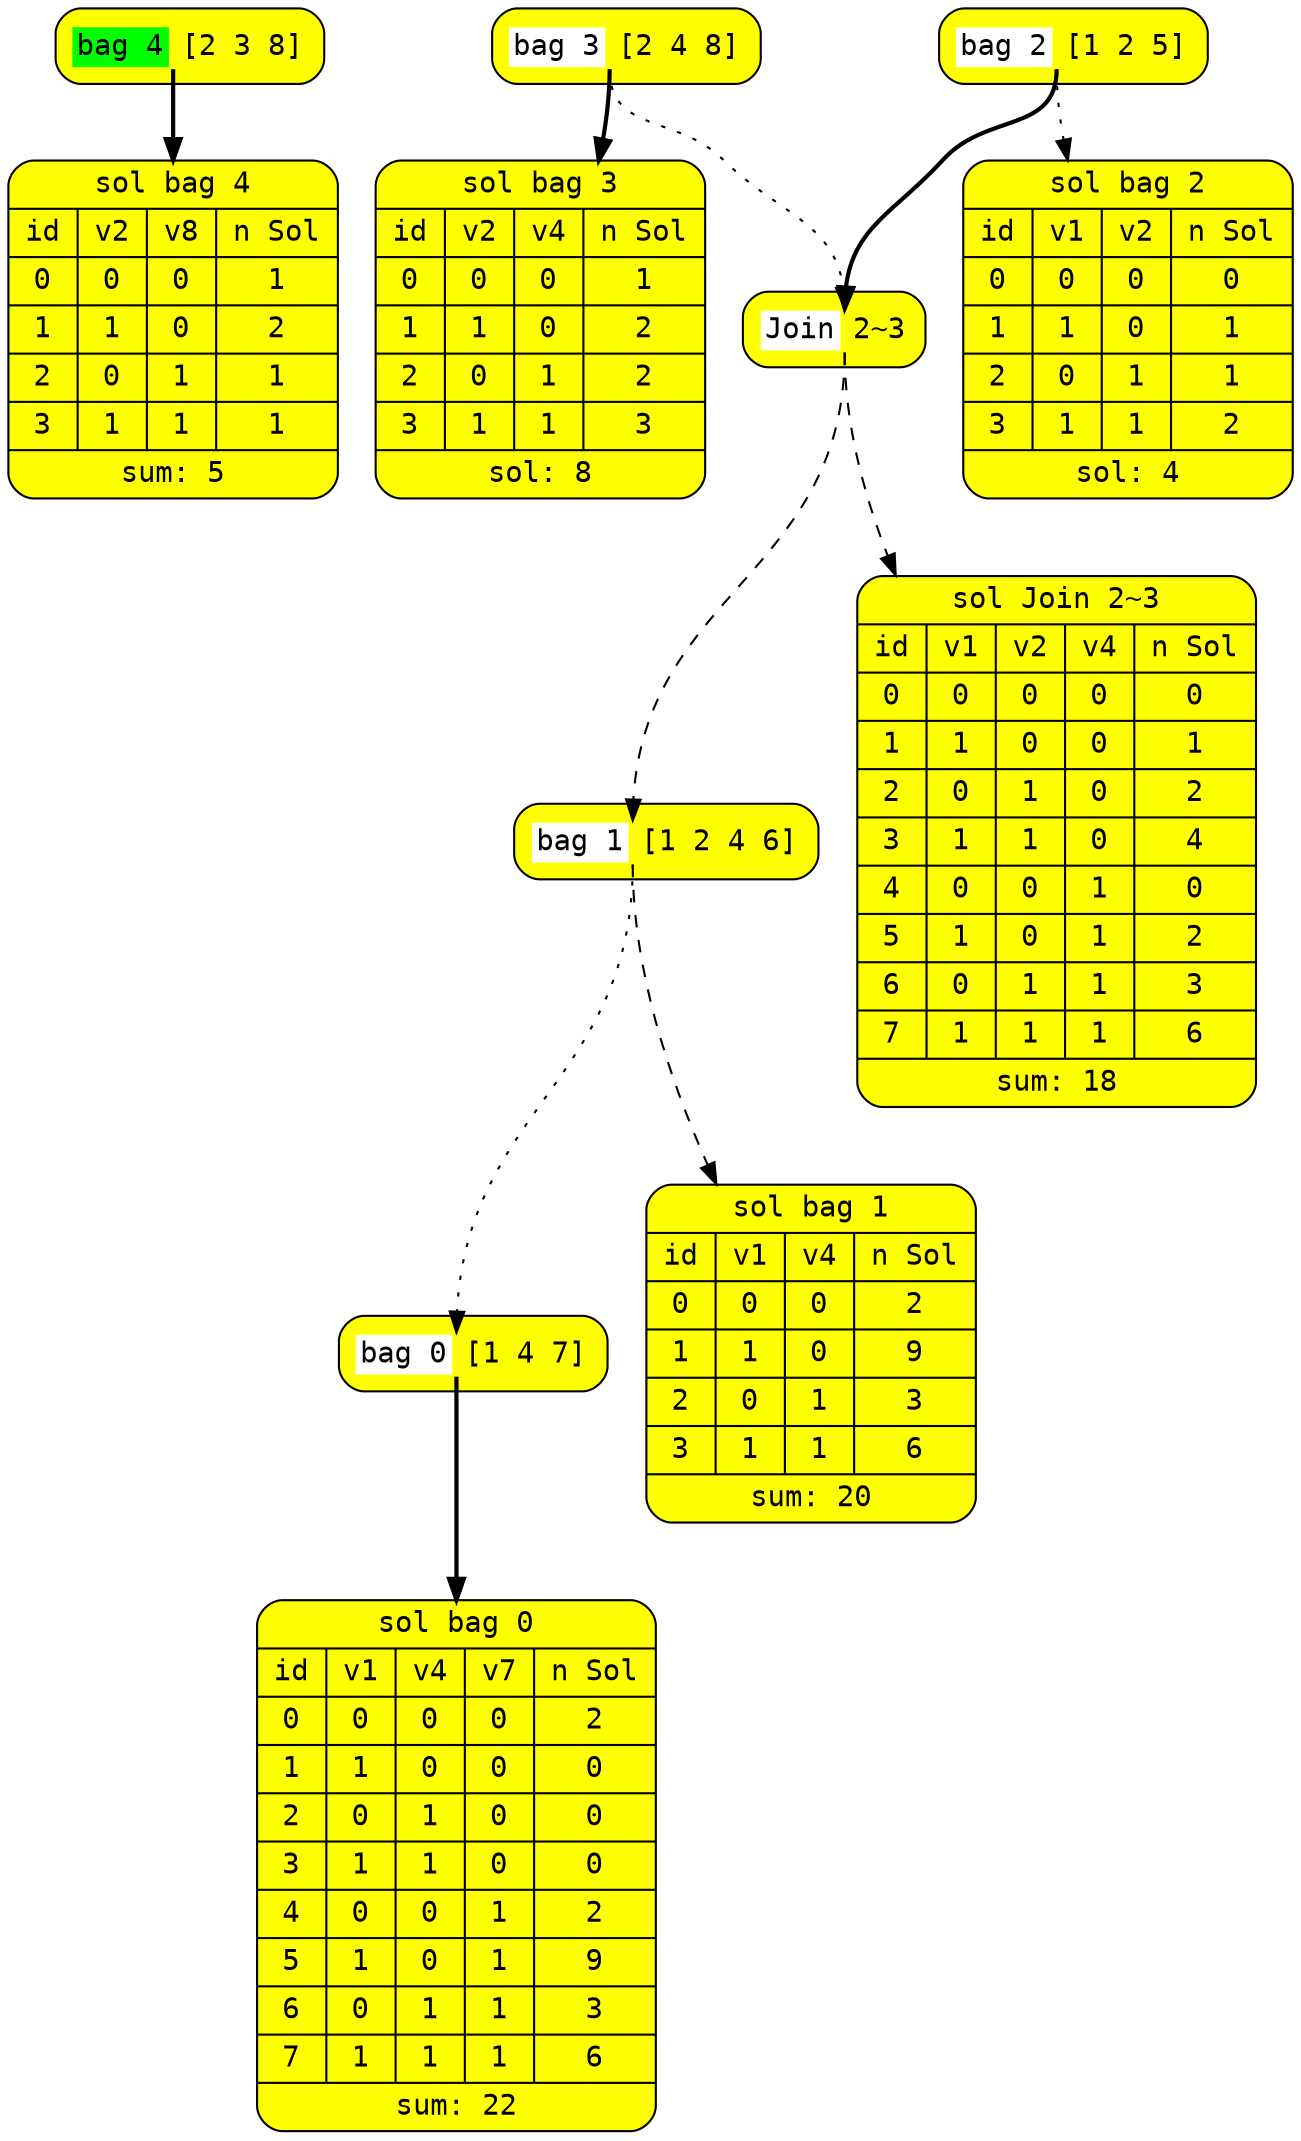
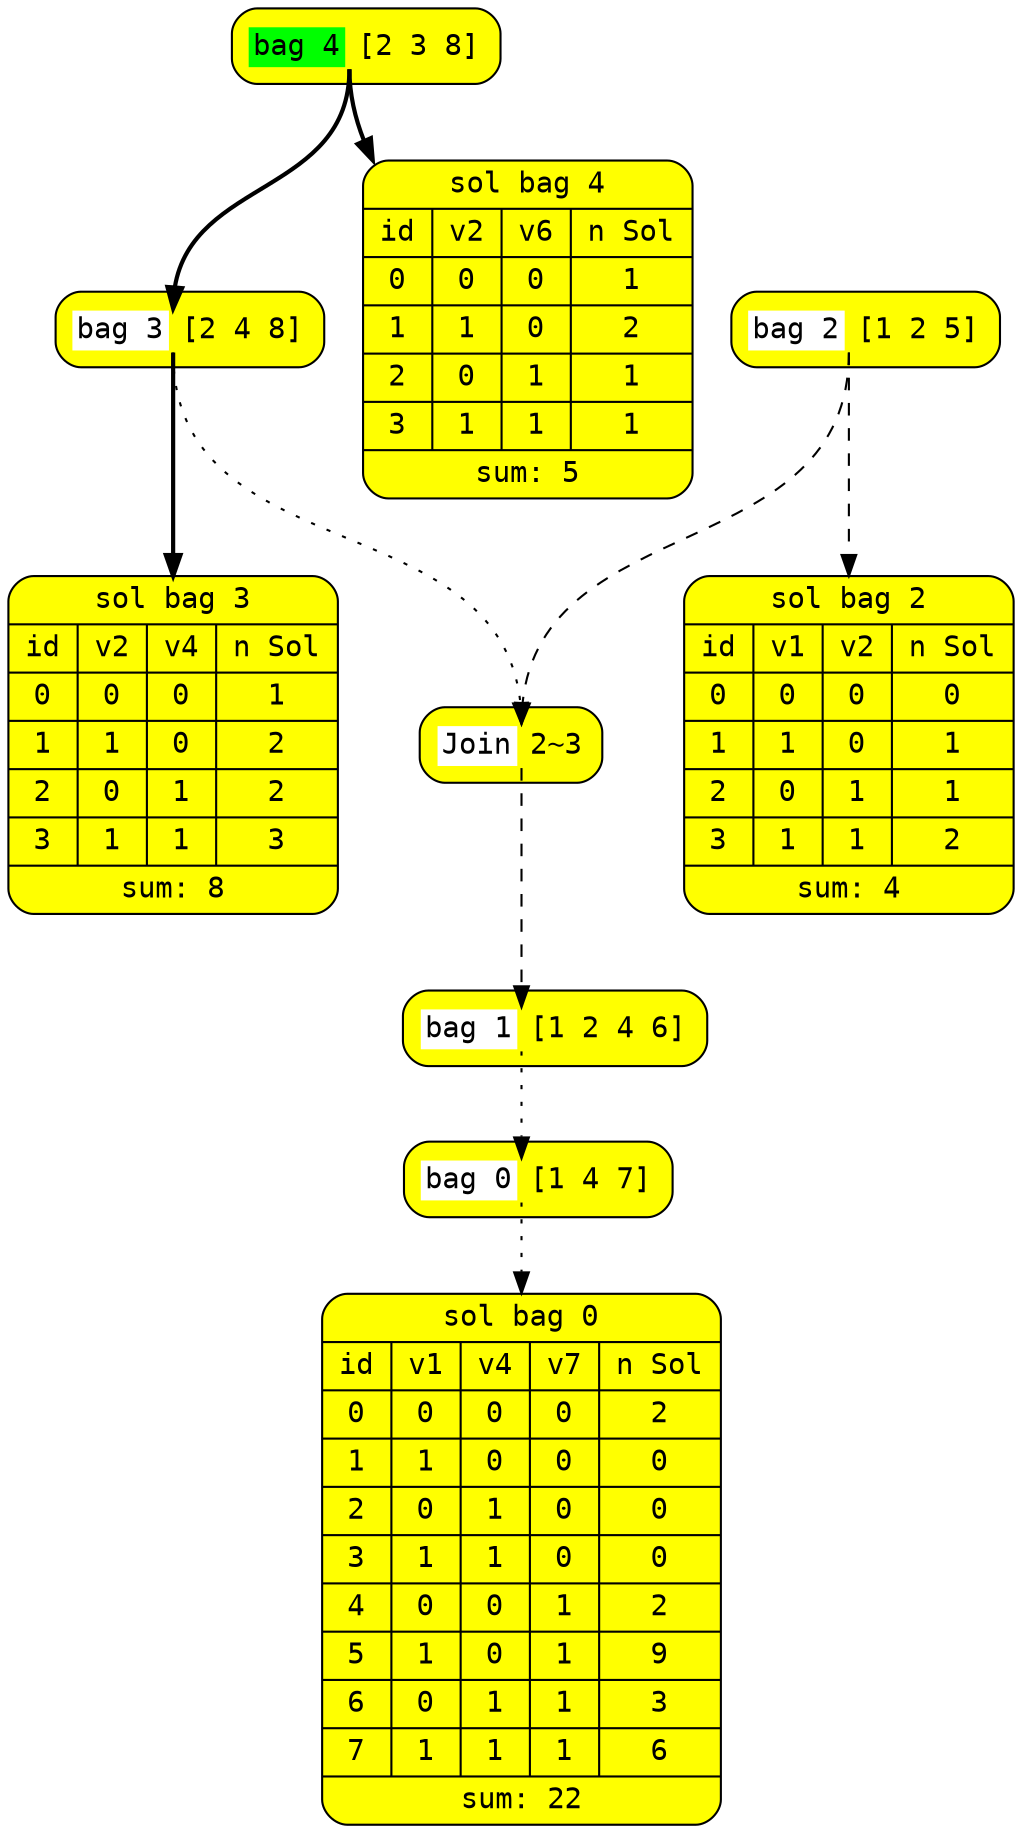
edge "bag 2" -> "sol bag 2": style dotted -> dashed
edge "bag 2" -> "Join": style bold -> dashed
edge "bag 4" -> "bag 3": added
node "sol bag 4": text "v8" -> "v6"
node "sol bag 3": text "sol: 8" -> "sum: 8"
node "sol bag 2": text "sol: 4" -> "sum: 4"
node "sol Join 2~3": removed
node "sol bag 1": removed
edge "bag 0" -> "sol bag 0": style bold -> dotted
